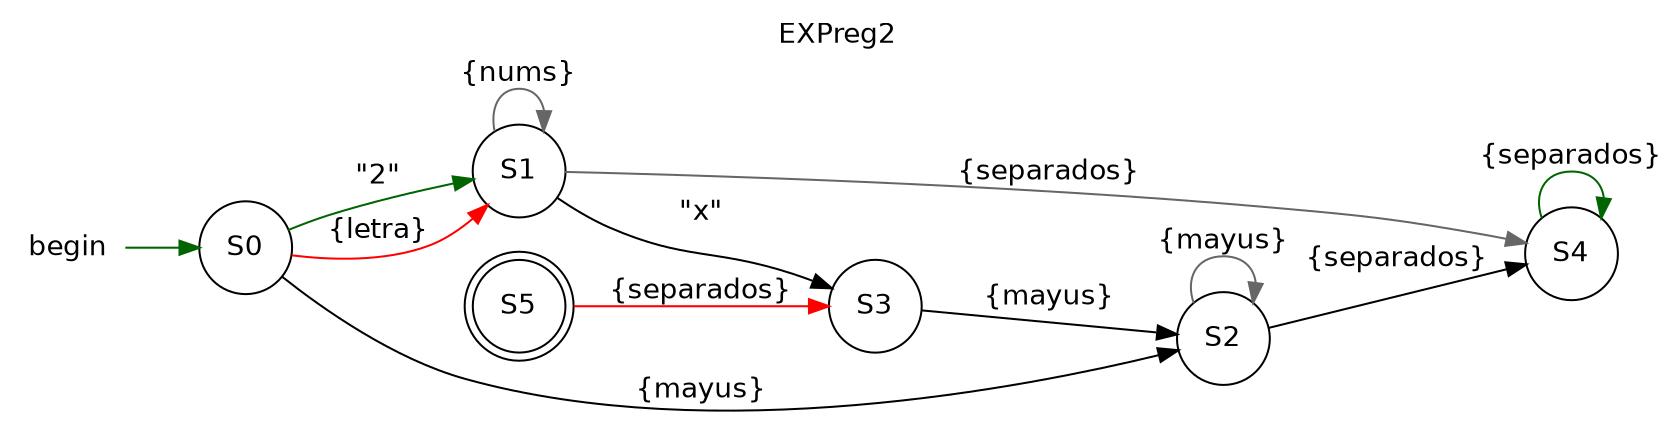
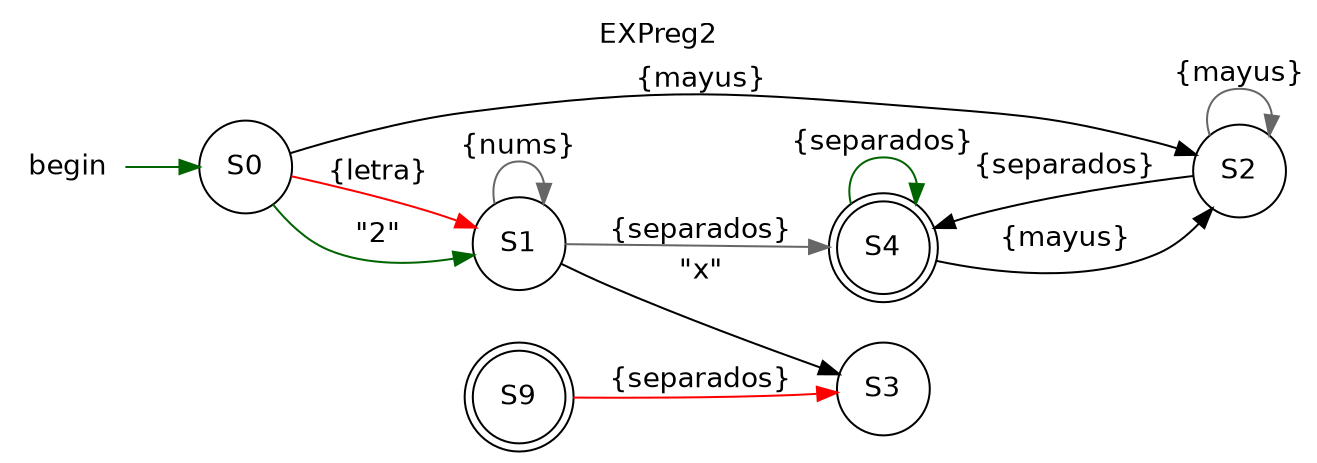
node "S4": shape circle -> doublecircle
node "S5": label "S5" -> "S9"
edge "S3" -> "S2": now "S4" -> "S2"
